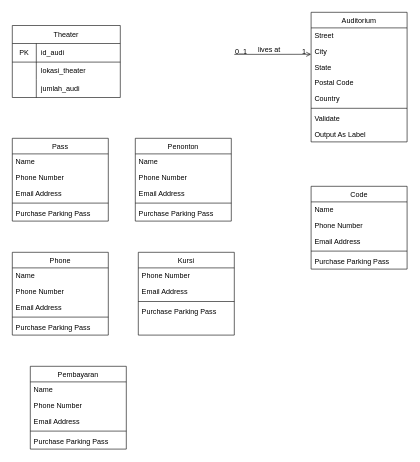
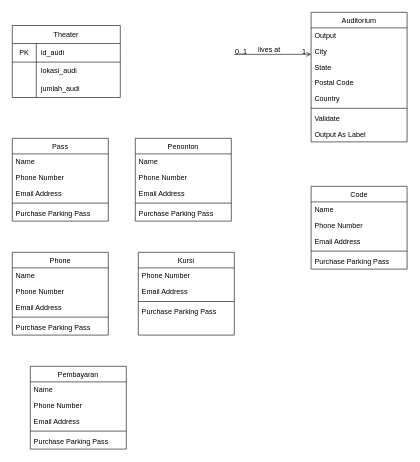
node "Street": label "Street" -> "Output"
node "lokasi_theater": label "lokasi_theater" -> "lokasi_audi"
